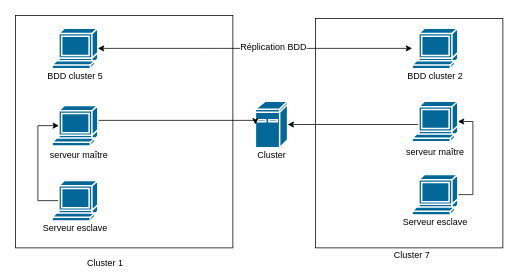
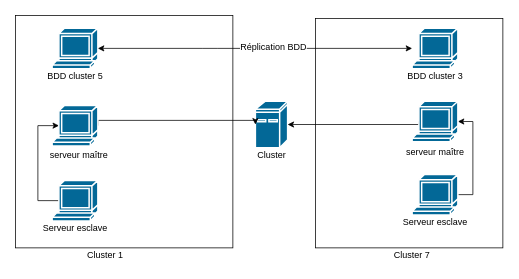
node "BDD cluster 2": label "BDD cluster 2" -> "BDD cluster 3"
node "Cluster 1": moved (105, 263) -> (105, 255)
